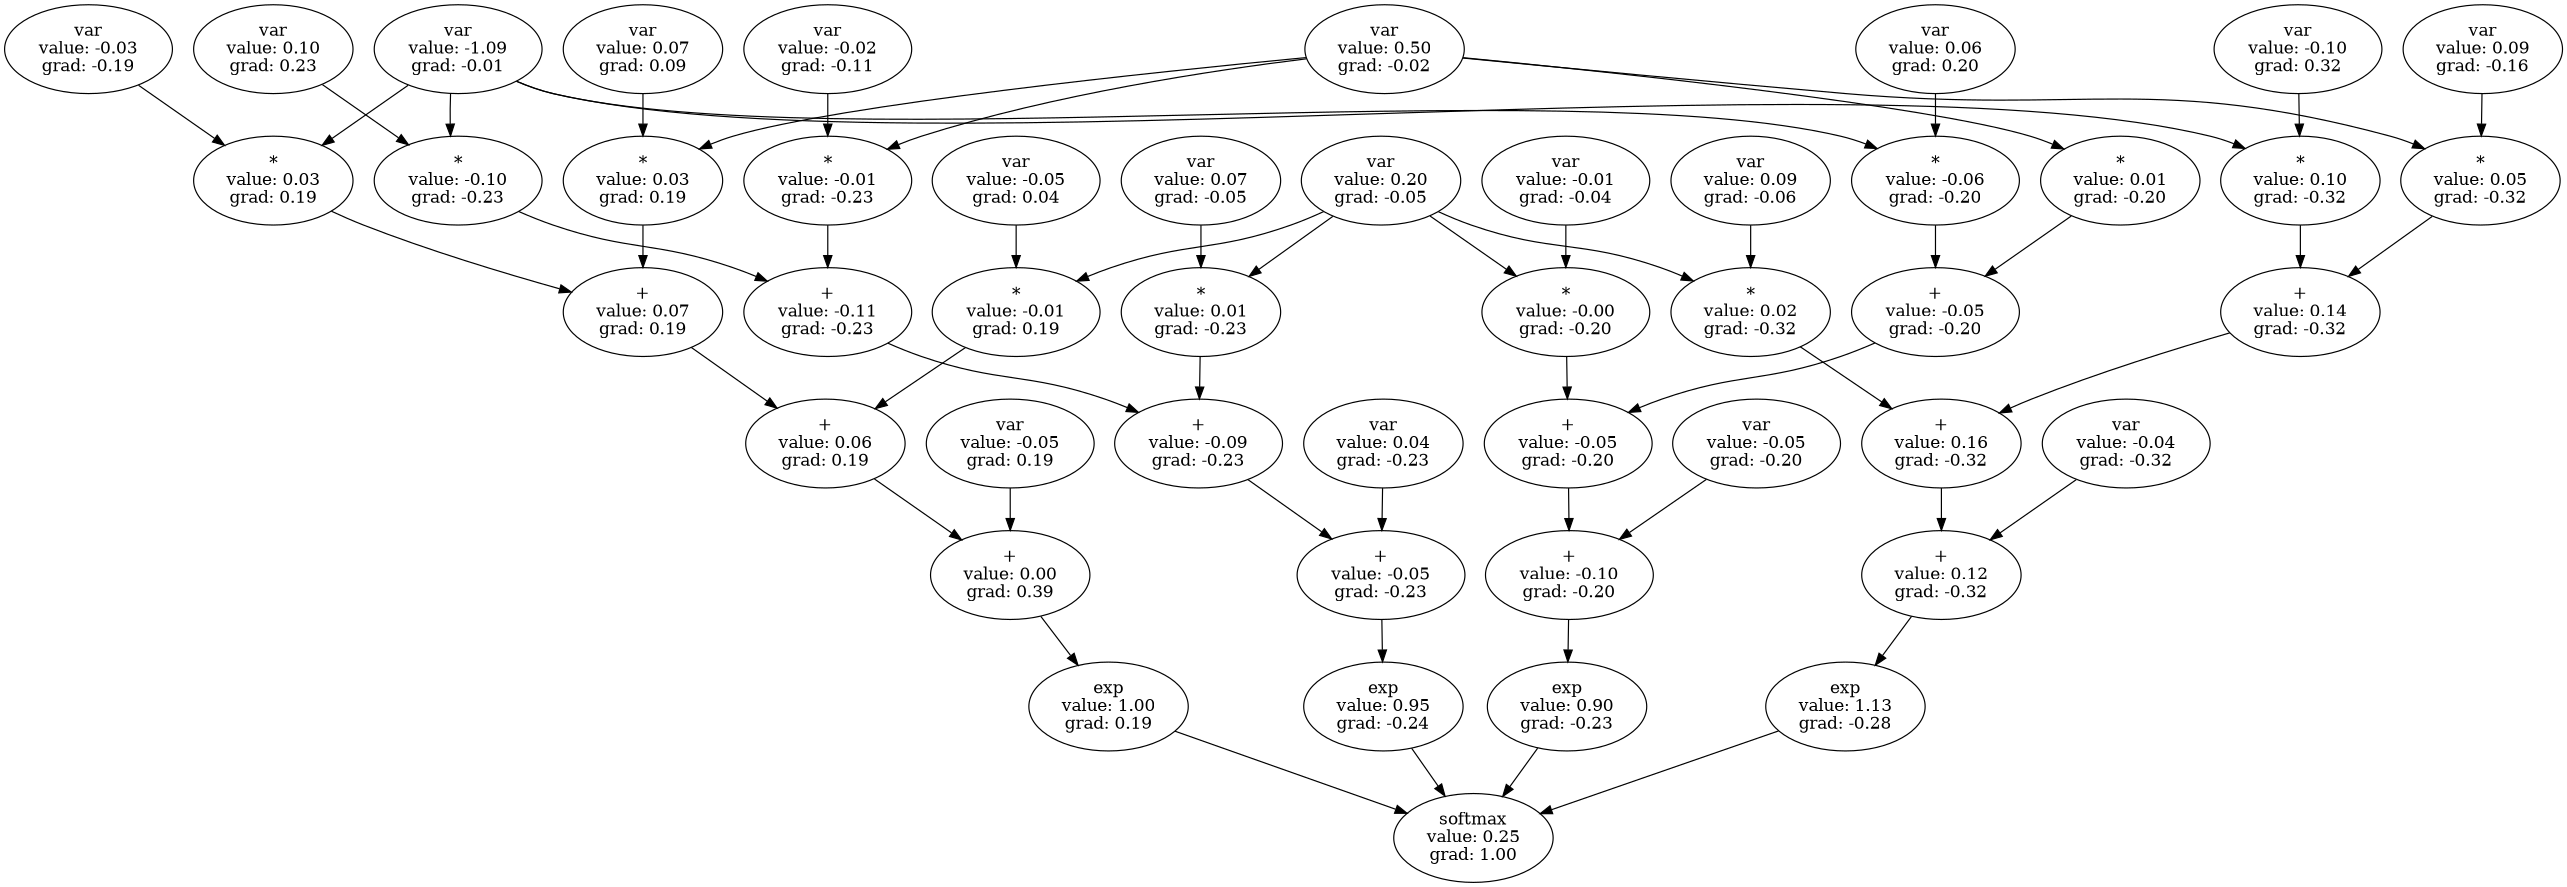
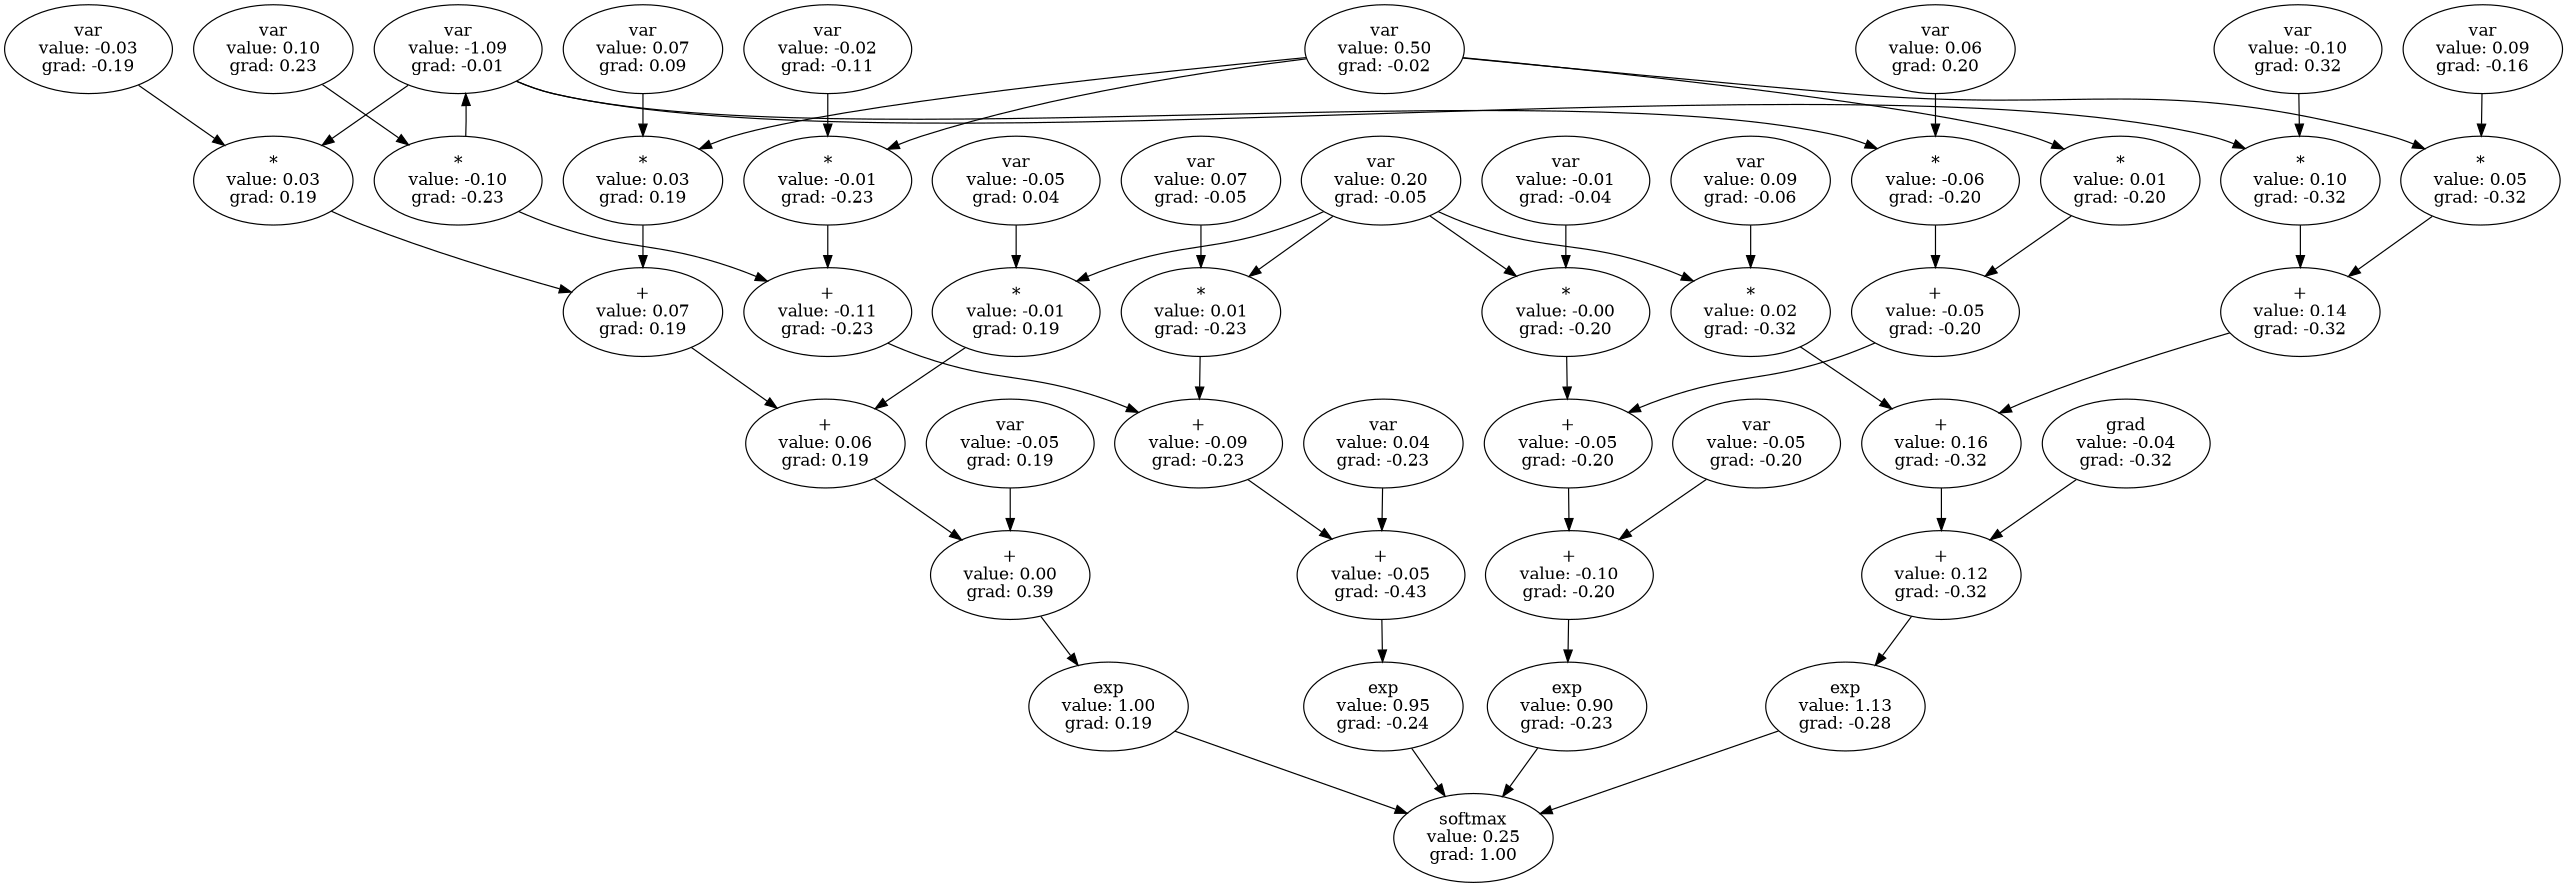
edge "var value: -1.09 grad: -0.01" -> "* value: -0.10 grad: -0.23": reversed
node "var value: -0.04 grad: -0.32": label "var value: -0.04 grad: -0.32" -> "grad value: -0.04 grad: -0.32"
node "+ value: -0.05 grad: -0.23": label "+ value: -0.05 grad: -0.23" -> "+ value: -0.05 grad: -0.43"
